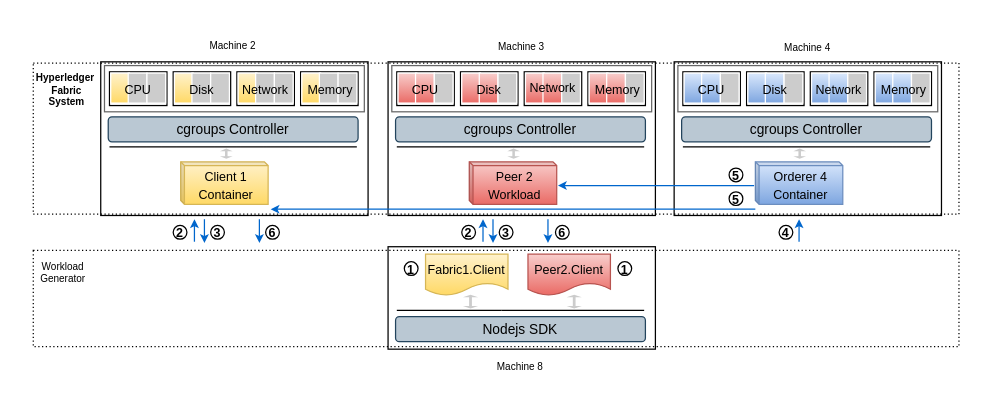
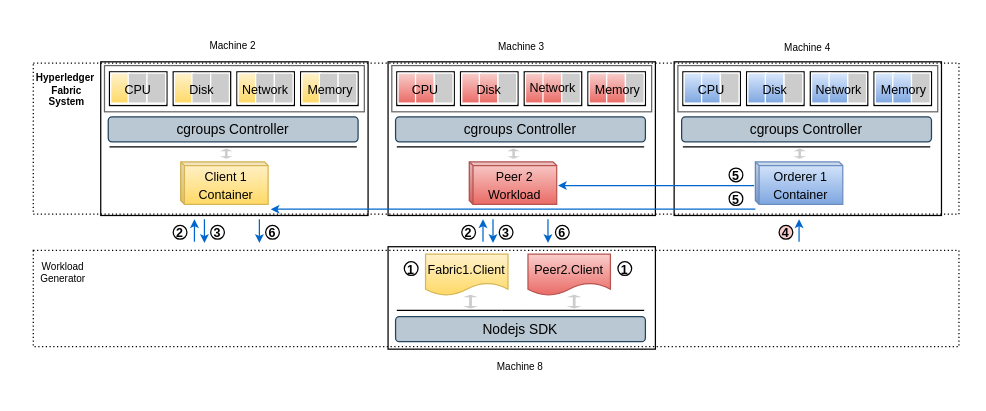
node "Orderer 4Container": label "Orderer 4Container" -> "Orderer 1Container"
node "4": fillcolor #ffffff -> #f8cecc
